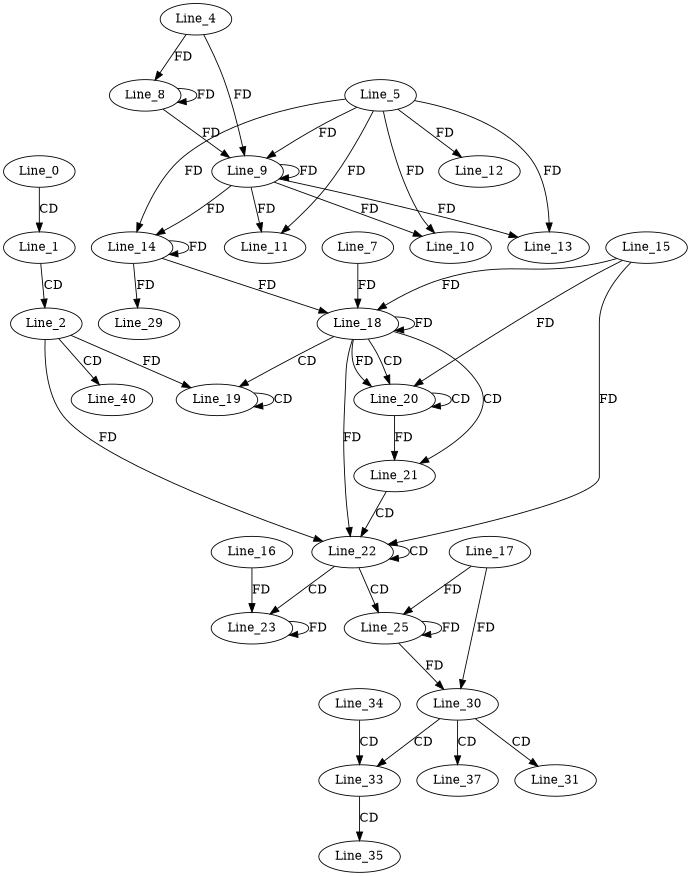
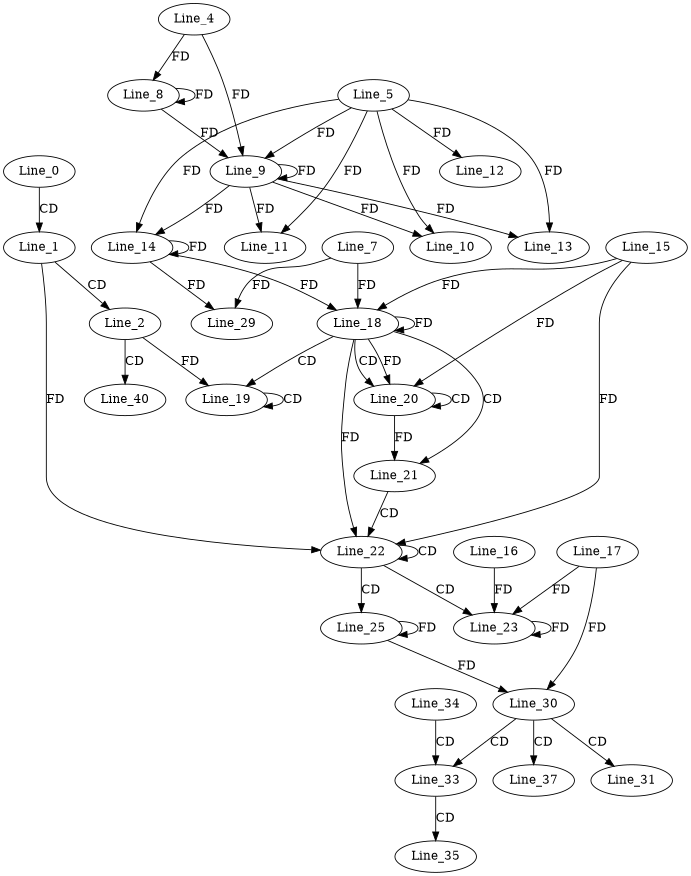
edge "Line_7" -> "Line_29": added, label "FD"
edge "Line_2" -> "Line_22": now "Line_1" -> "Line_22"
edge "Line_17" -> "Line_25": now "Line_17" -> "Line_23"
